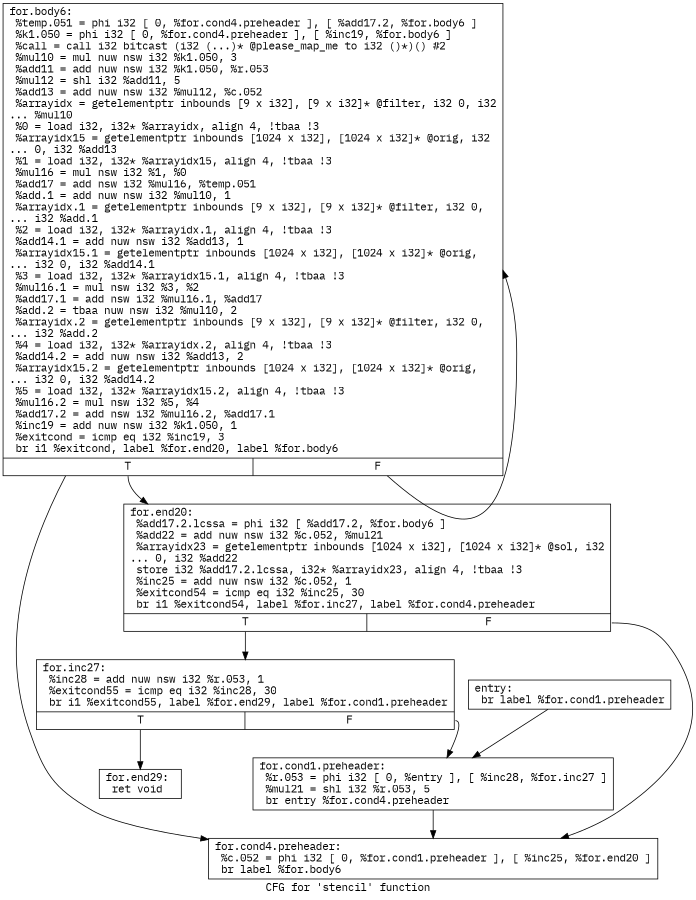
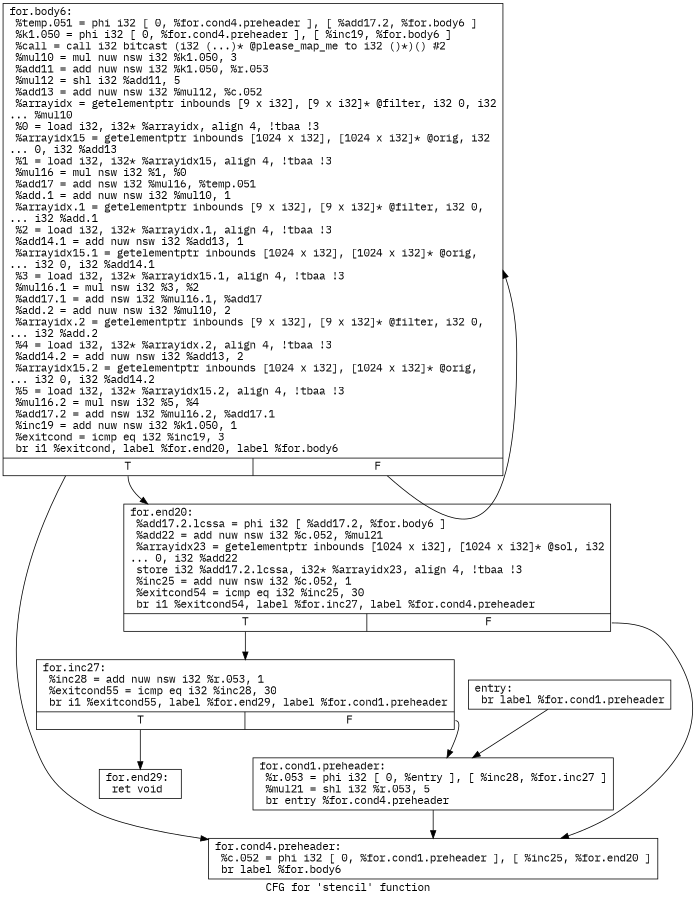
node "for.body6:": text "%add.2 = tbaa nuw nsw i32 %mul10, 2" -> "%add.2 = add nuw nsw i32 %mul10, 2"
